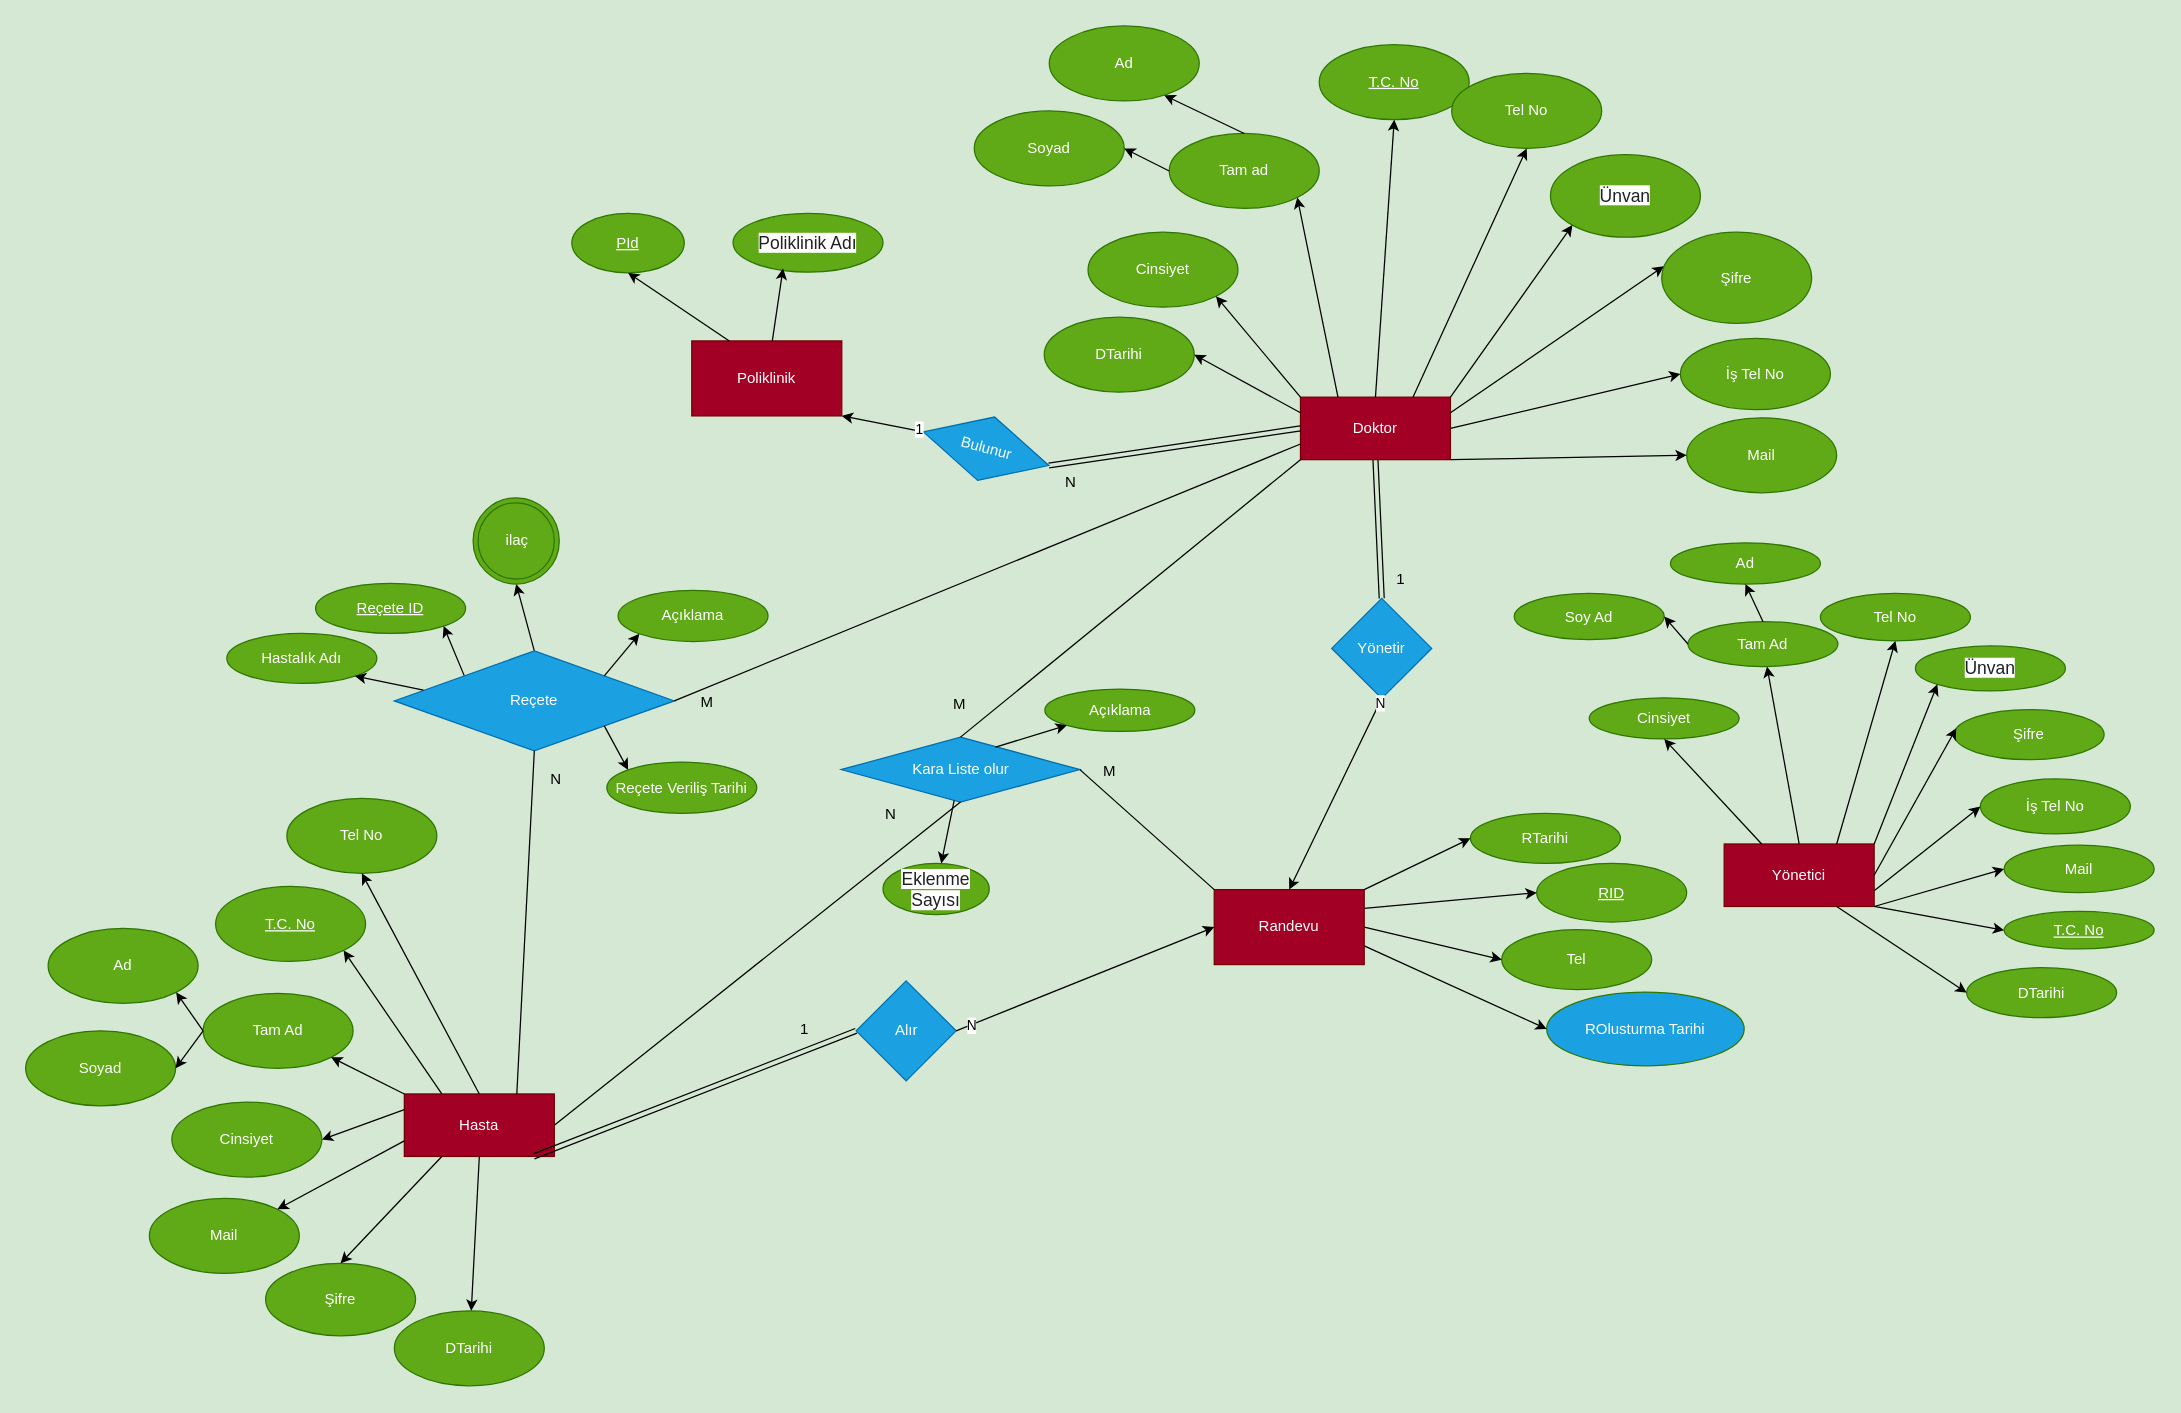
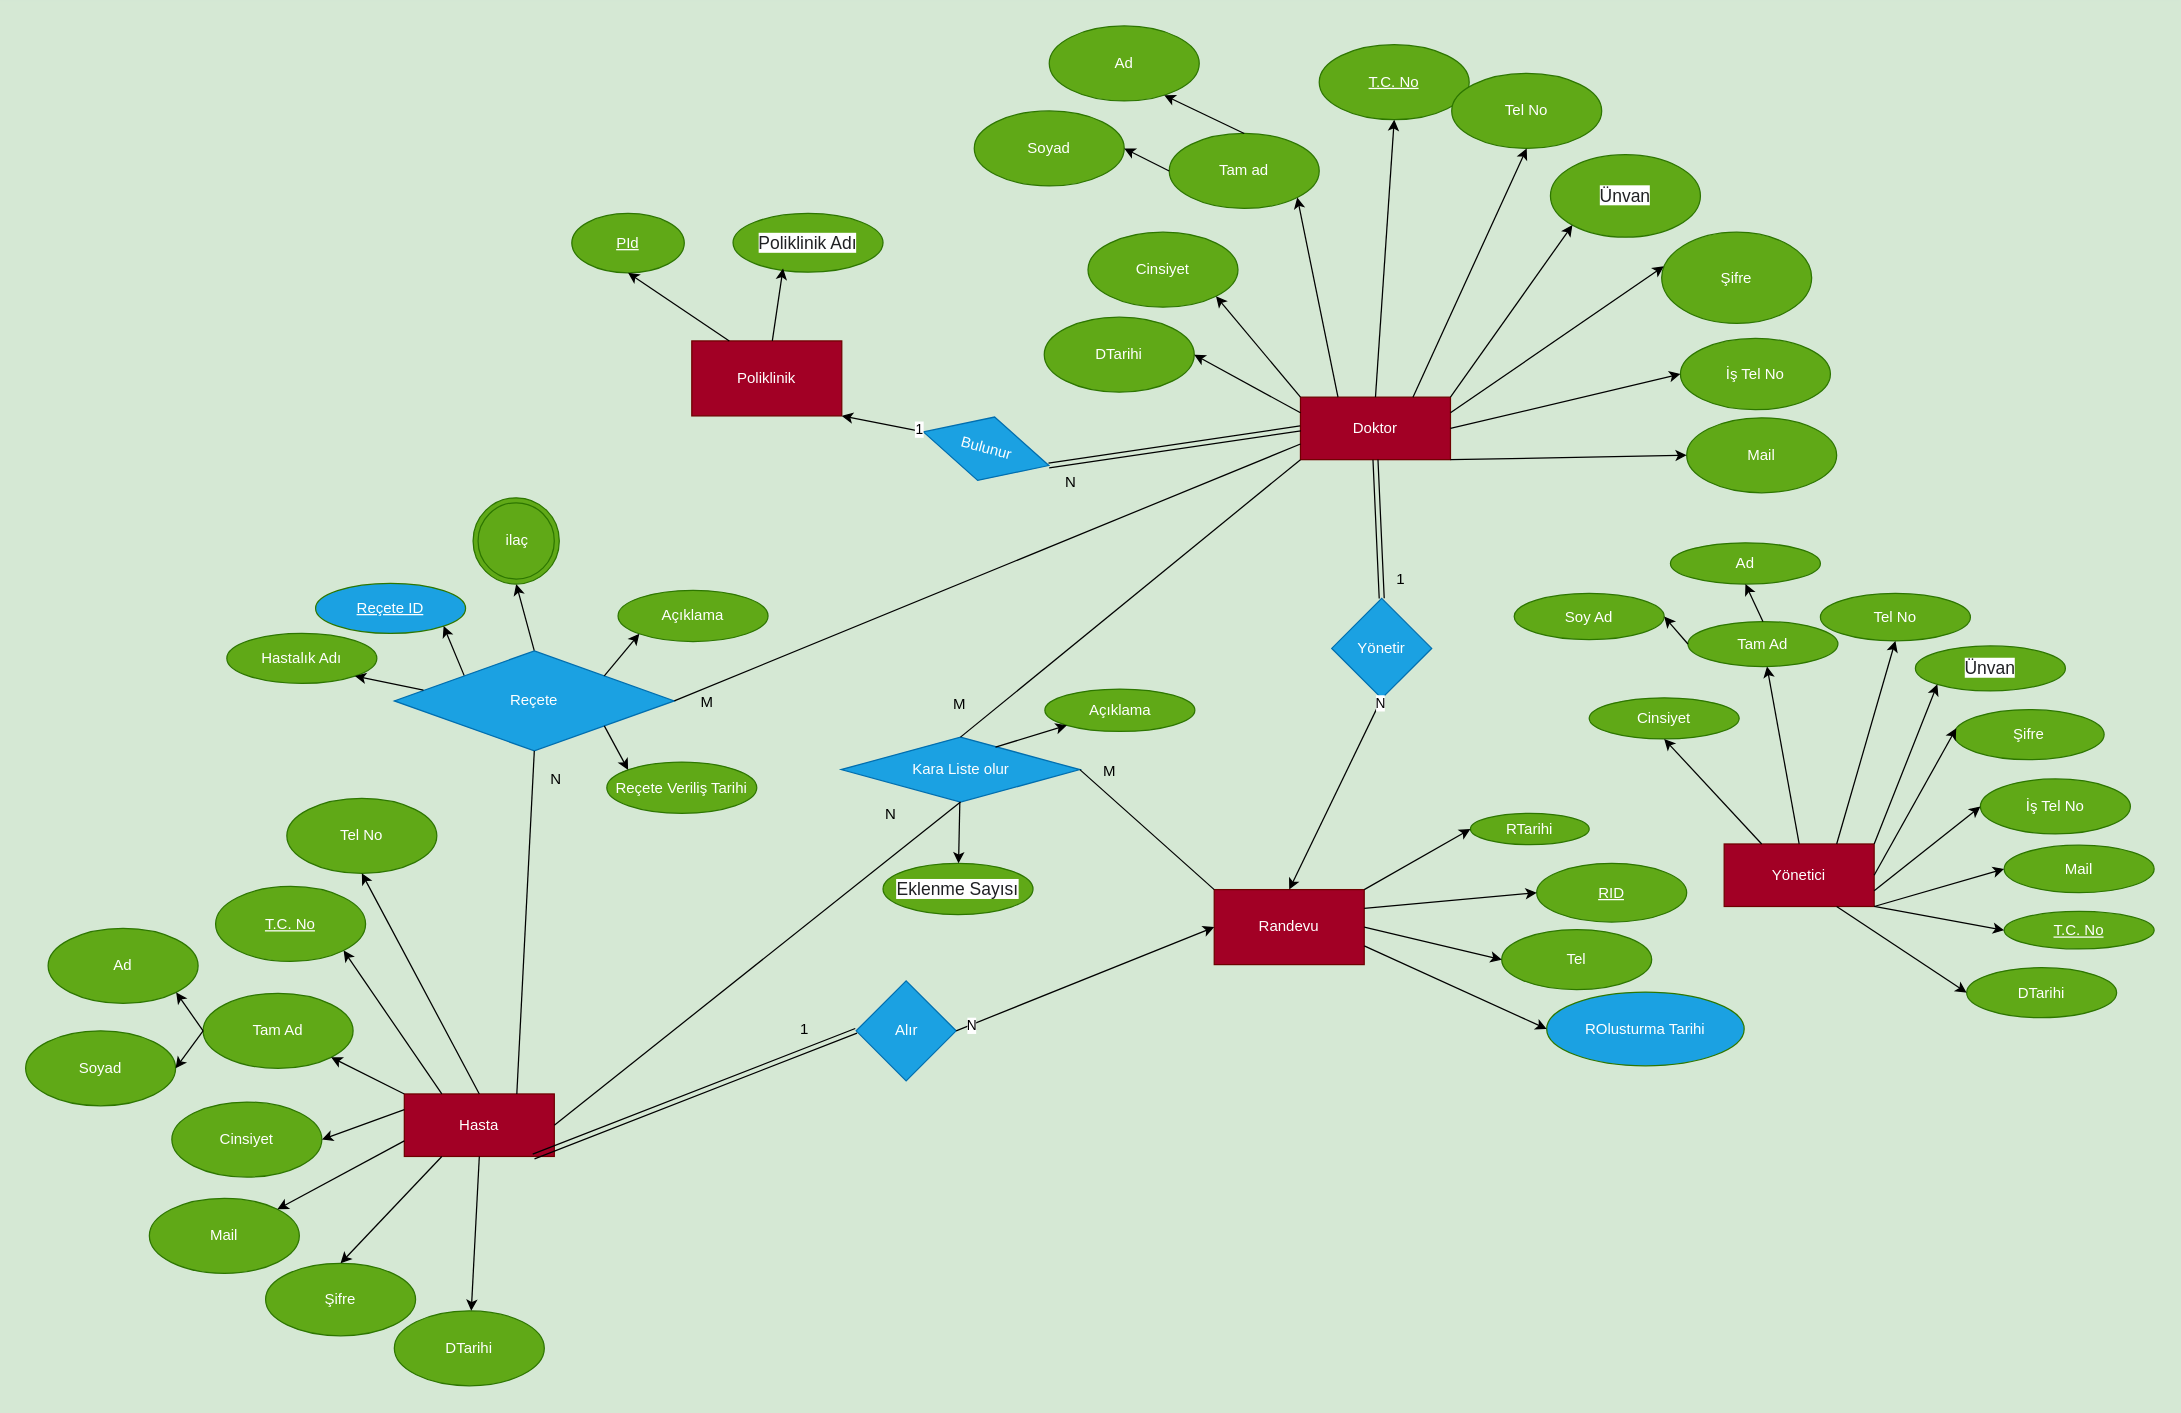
node "Reçete ID": fillcolor #60a917 -> #1ba1e2
node "RTarihi": size 150x50 -> 119x31
node "Eklenme Sayısı": size 106x51 -> 150x51
